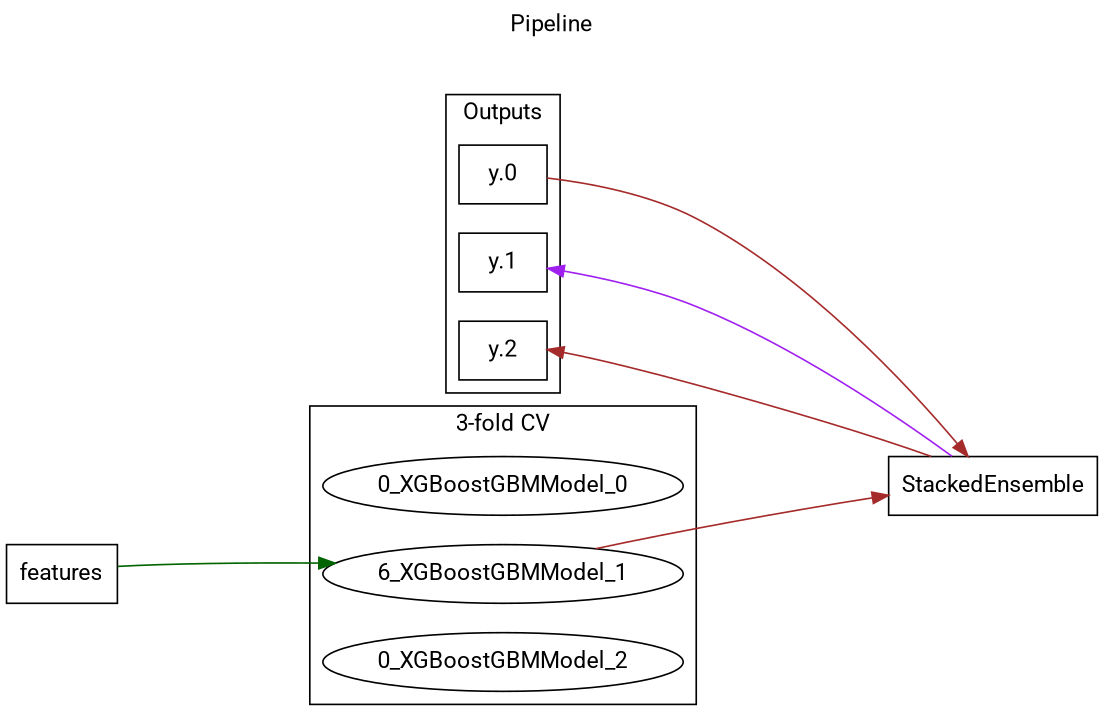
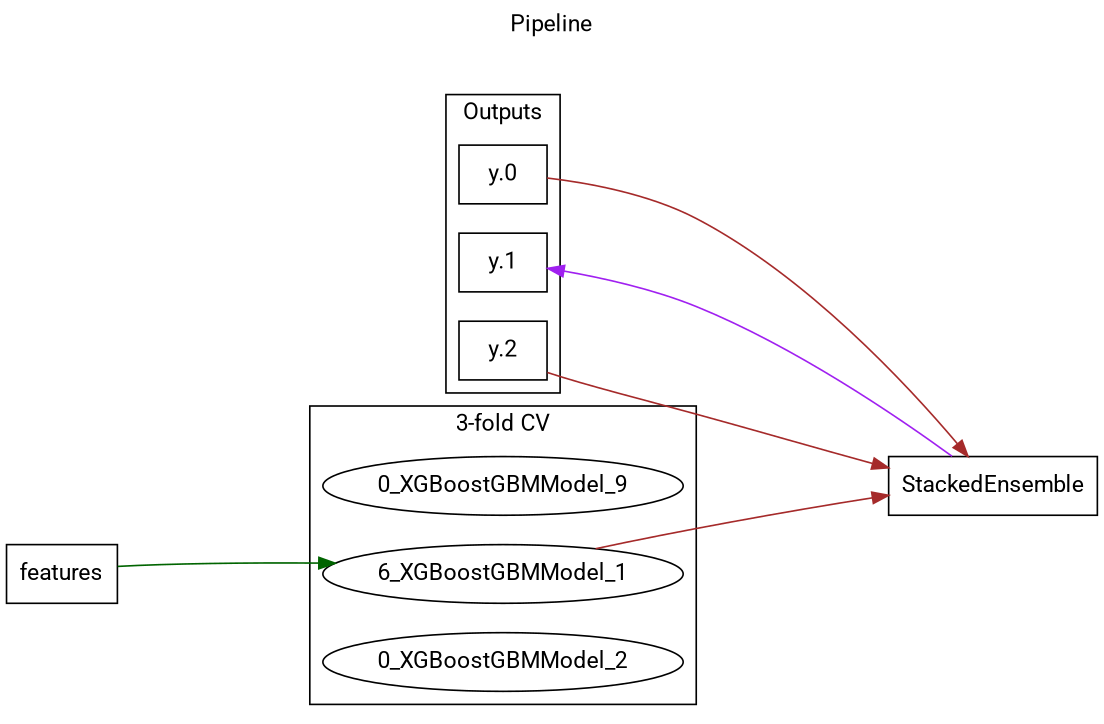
edge "StackedEnsemble" -> "y.2": reversed
node "0_XGBoostGBMModel_0": label "0_XGBoostGBMModel_0" -> "0_XGBoostGBMModel_9"
